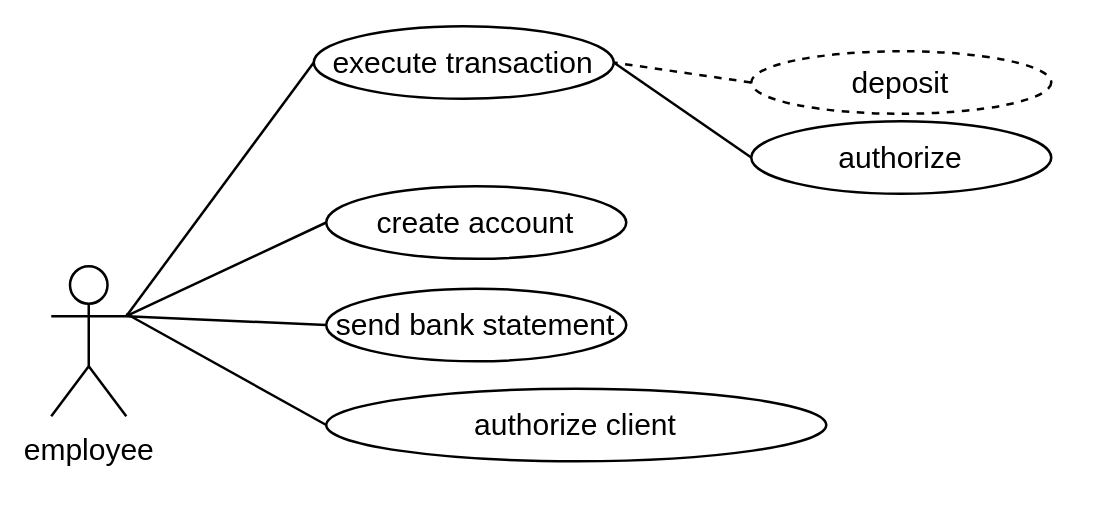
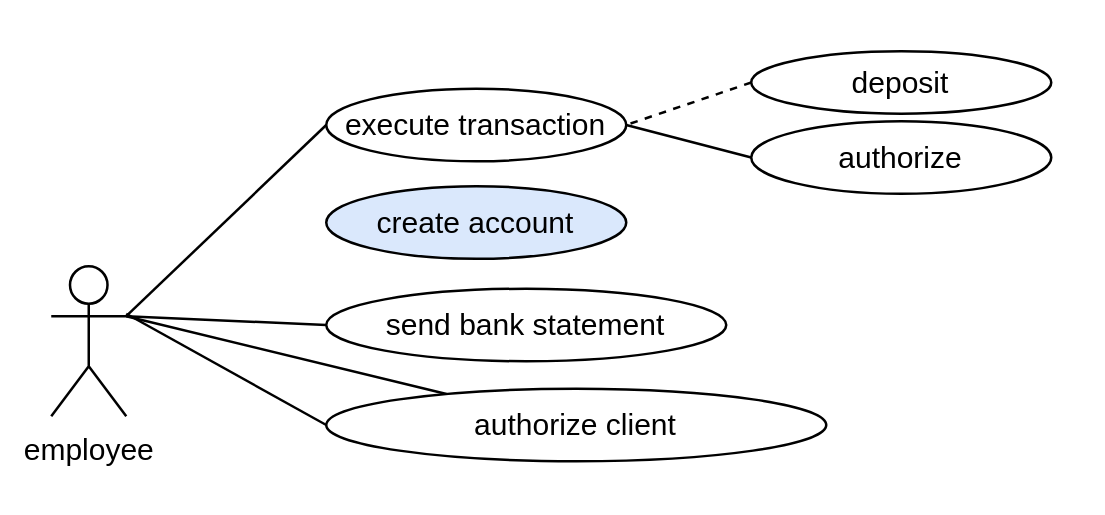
node "execute transaction": moved (464, 63) -> (476, 125)
node "deposit": style dashed -> solid
node "create account": fillcolor #ffffff -> #dae8fc
edge "create account" -- "employee": now "authorize client" -- "employee"
node "send bank statement": size 300x73 -> 400x73
